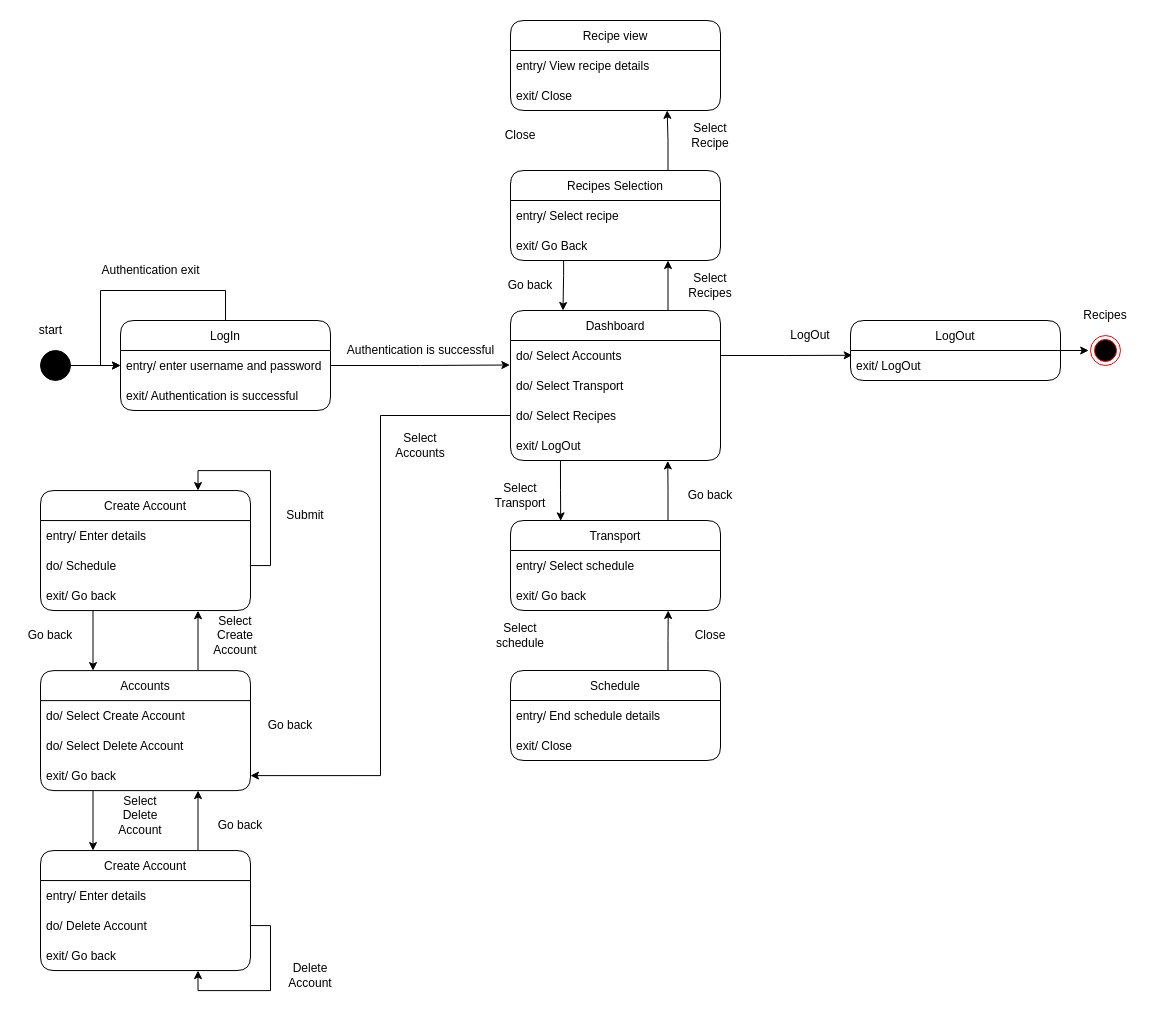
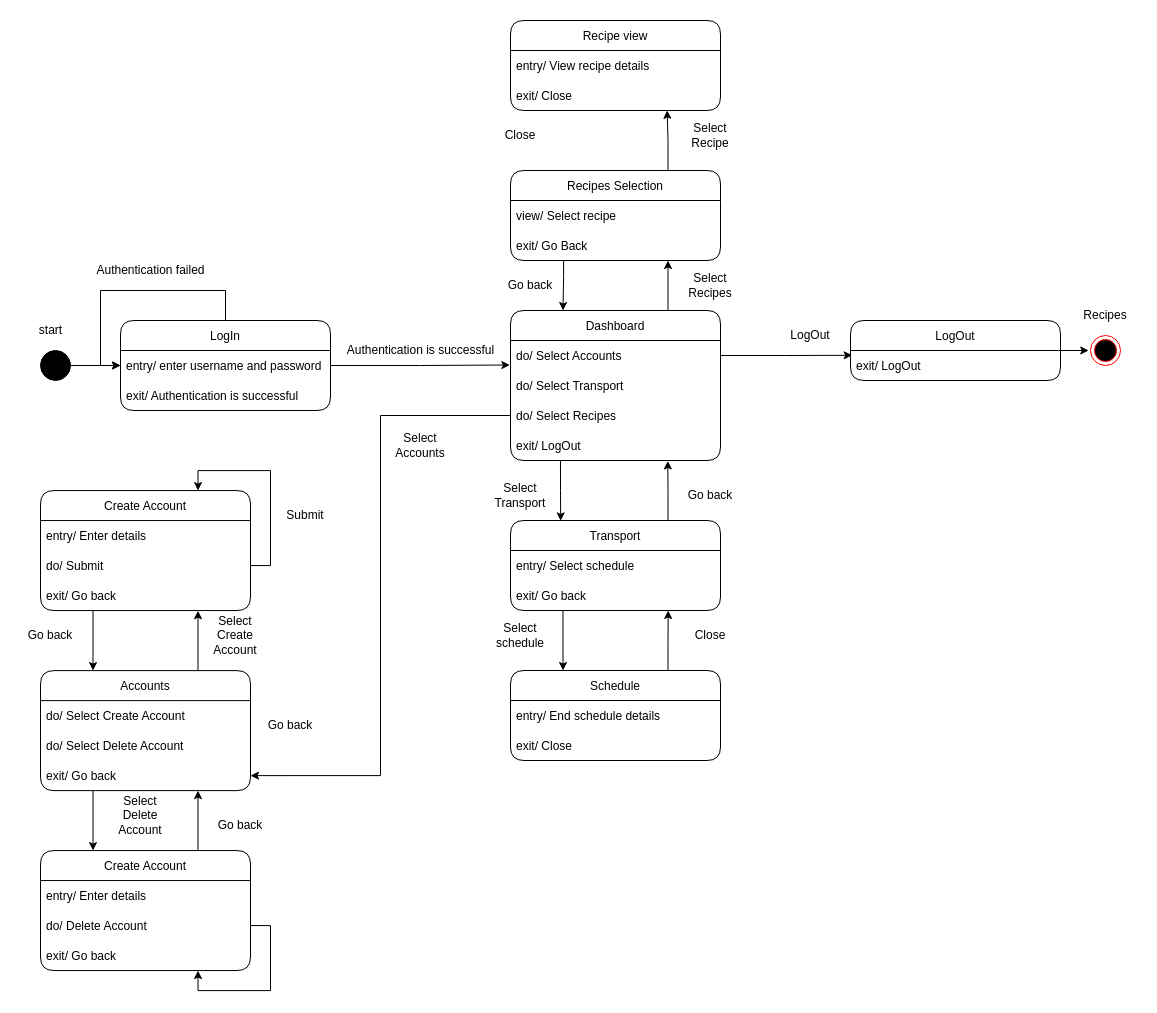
node "entry/ Select recipe": label "entry/ Select recipe" -> "view/ Select recipe"
node "Authentication exit": label "Authentication exit" -> "Authentication failed"
node "do/ Schedule": label "do/ Schedule" -> "do/ Submit"
edge "Transport" -> "Schedule": added
node "Delete Account": removed
